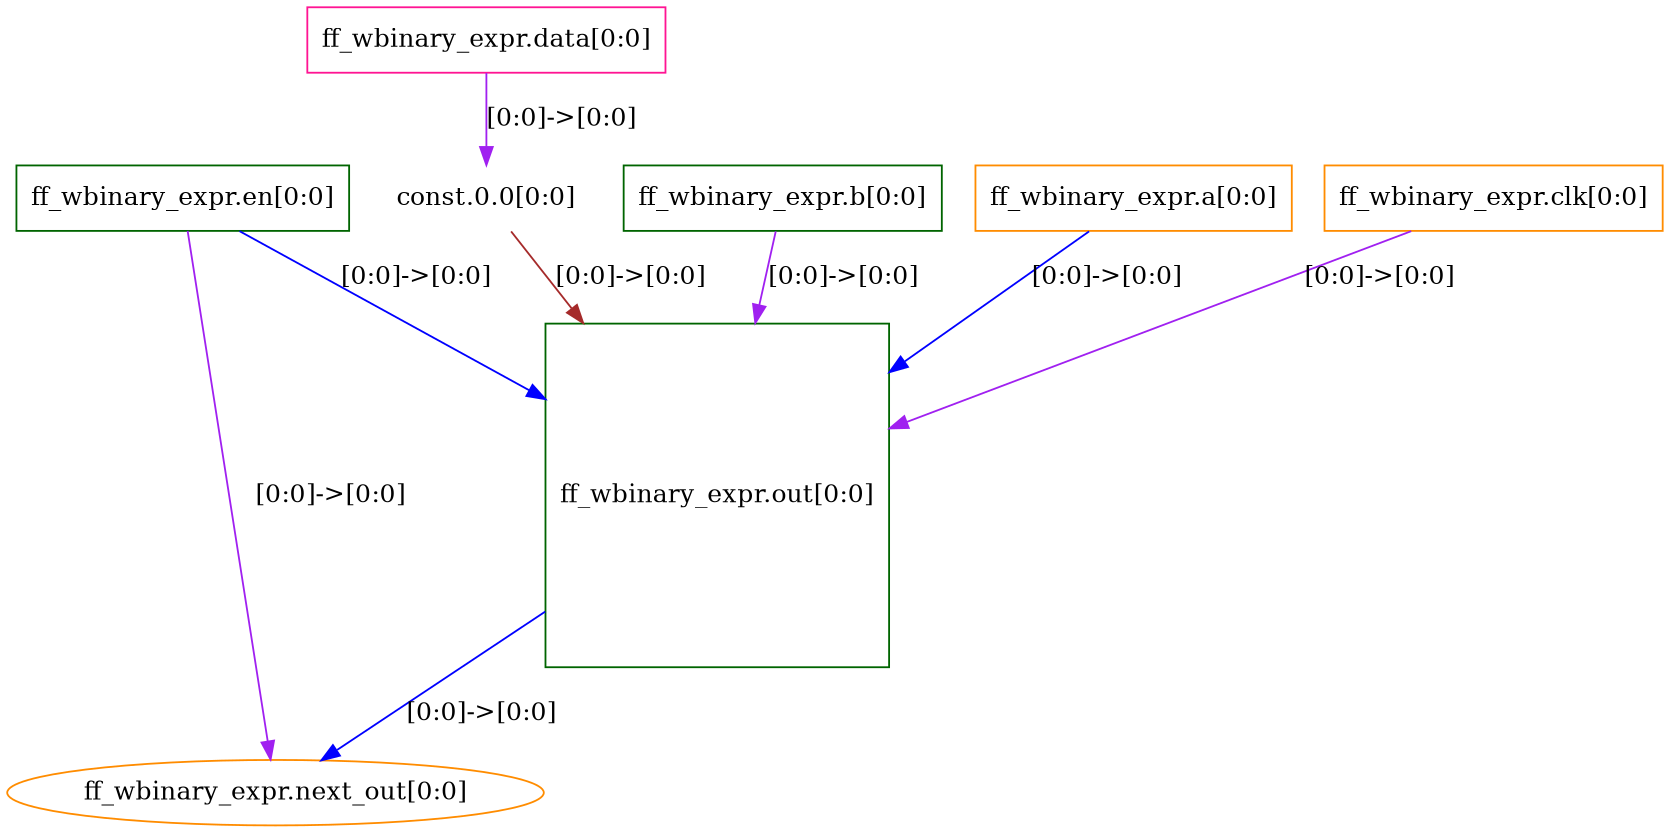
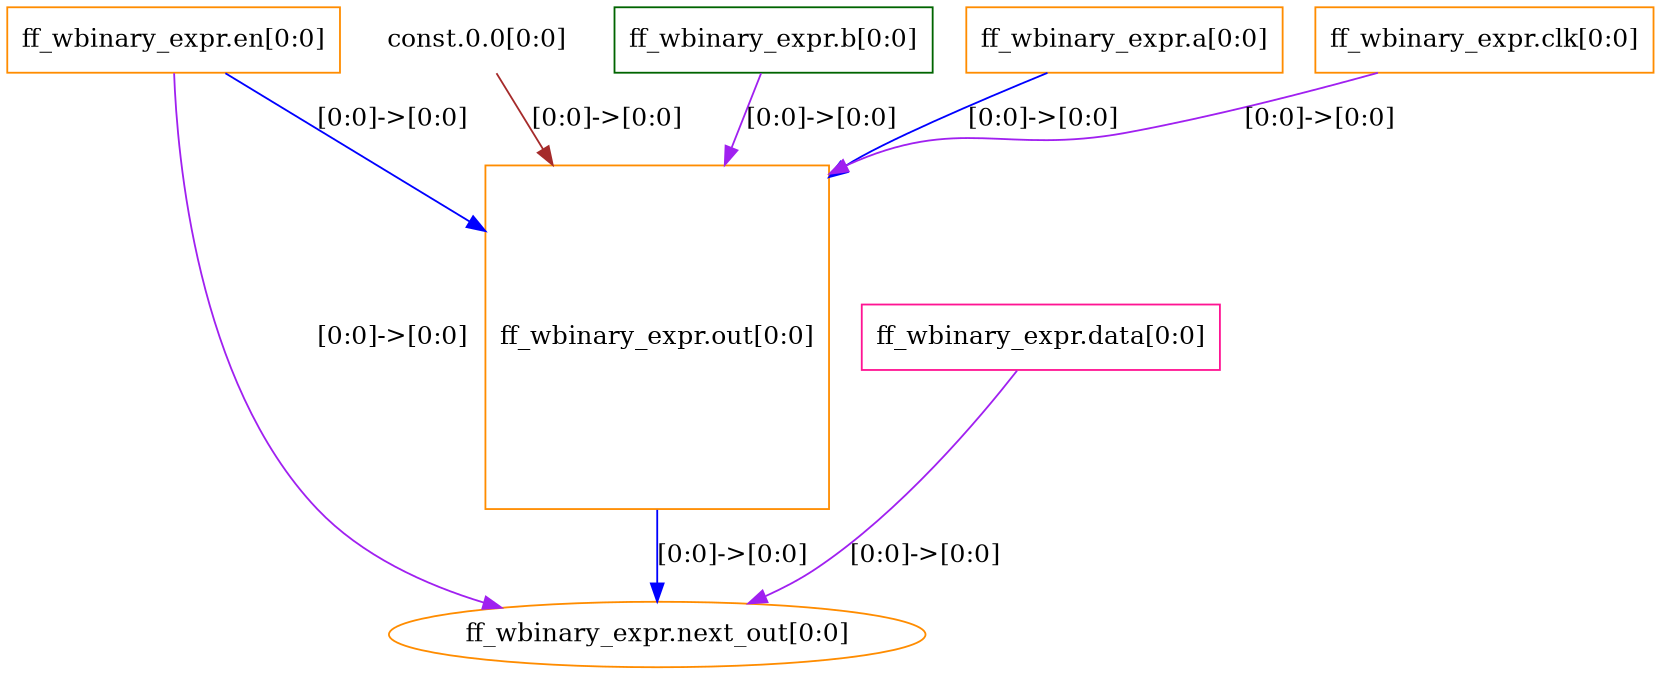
edge "ff_wbinary_expr.data[0:0]" -> "const.0.0[0:0]": now "ff_wbinary_expr.data[0:0]" -> "ff_wbinary_expr.next_out[0:0]"
node "ff_wbinary_expr.en[0:0]": color darkgreen -> darkorange
node "ff_wbinary_expr.out[0:0]": color darkgreen -> darkorange
